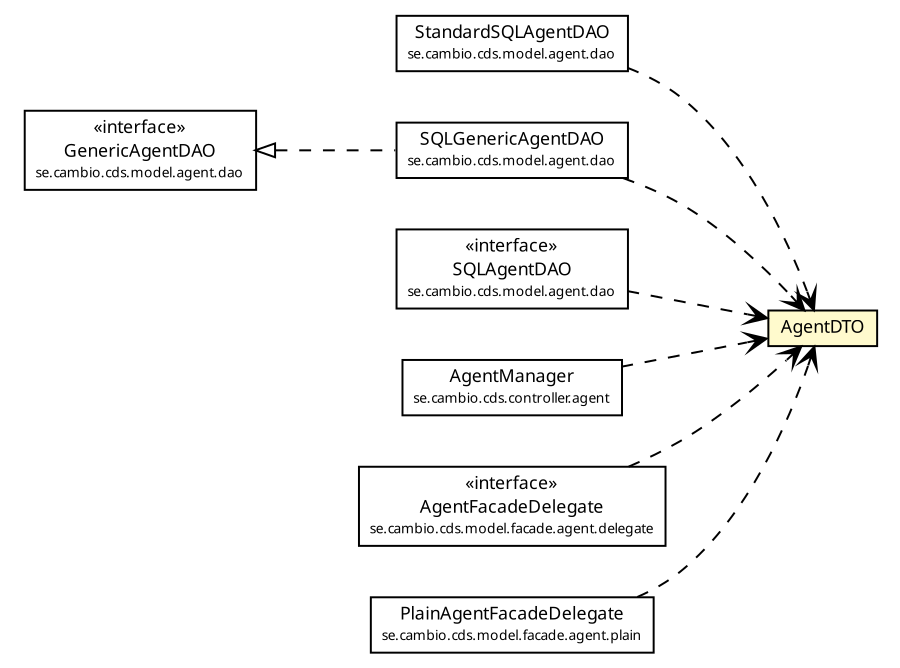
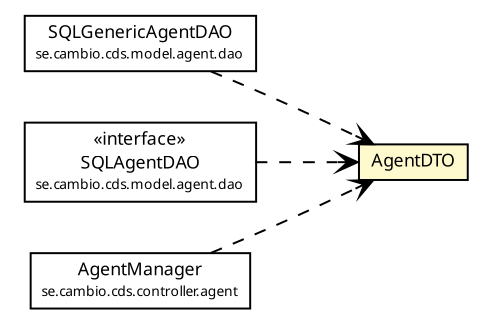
node "StandardSQLAgentDAO": removed
node "GenericAgentDAO": removed
node "AgentFacadeDelegate": removed
node "PlainAgentFacadeDelegate": removed
